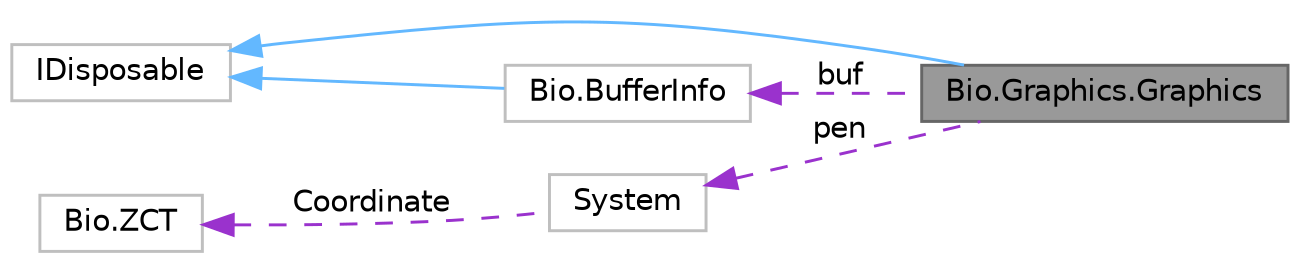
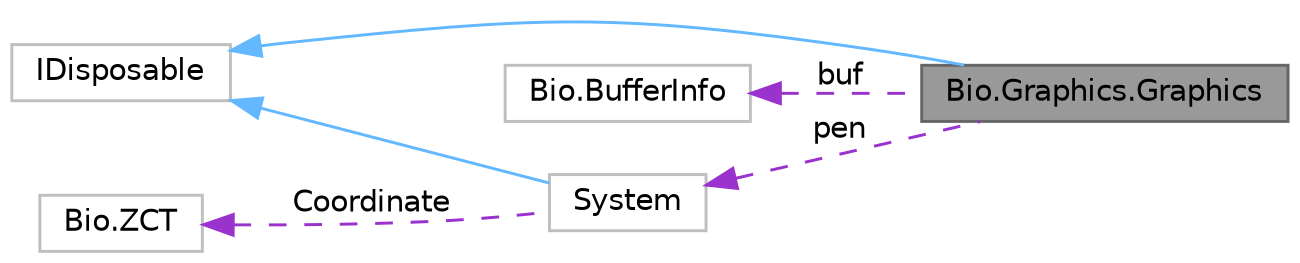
edge "Bio.BufferInfo" -> "IDisposable": now "System" -> "IDisposable"
